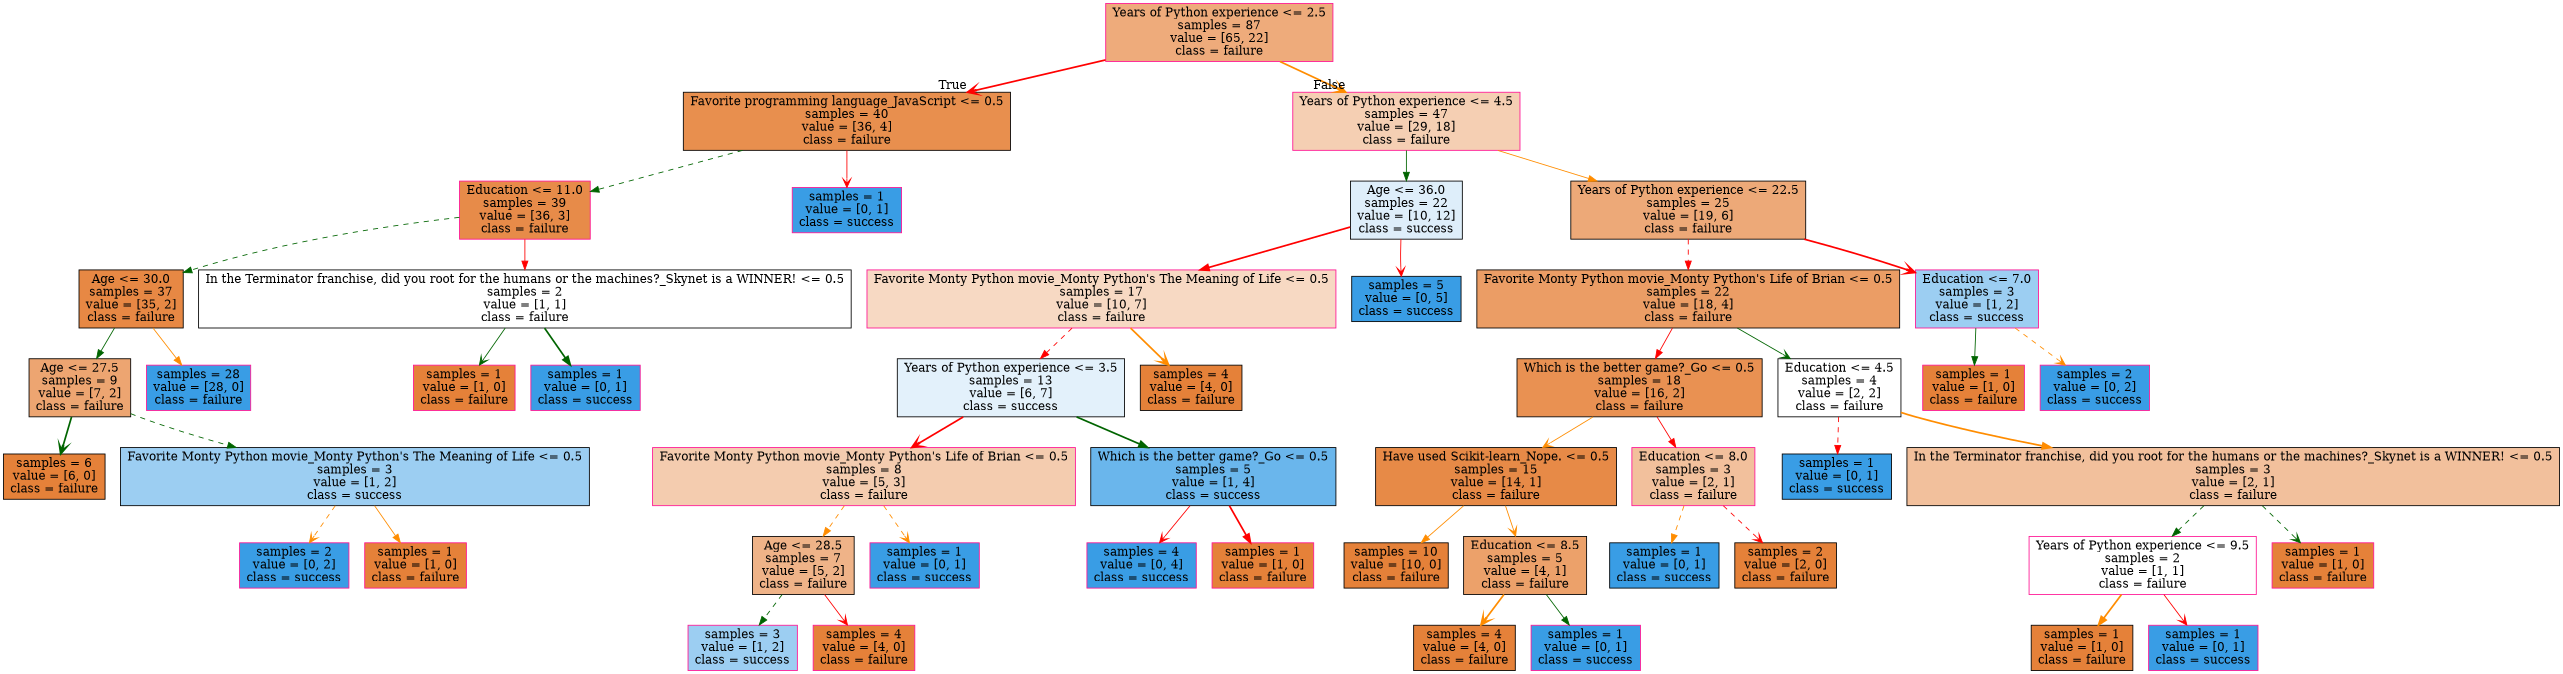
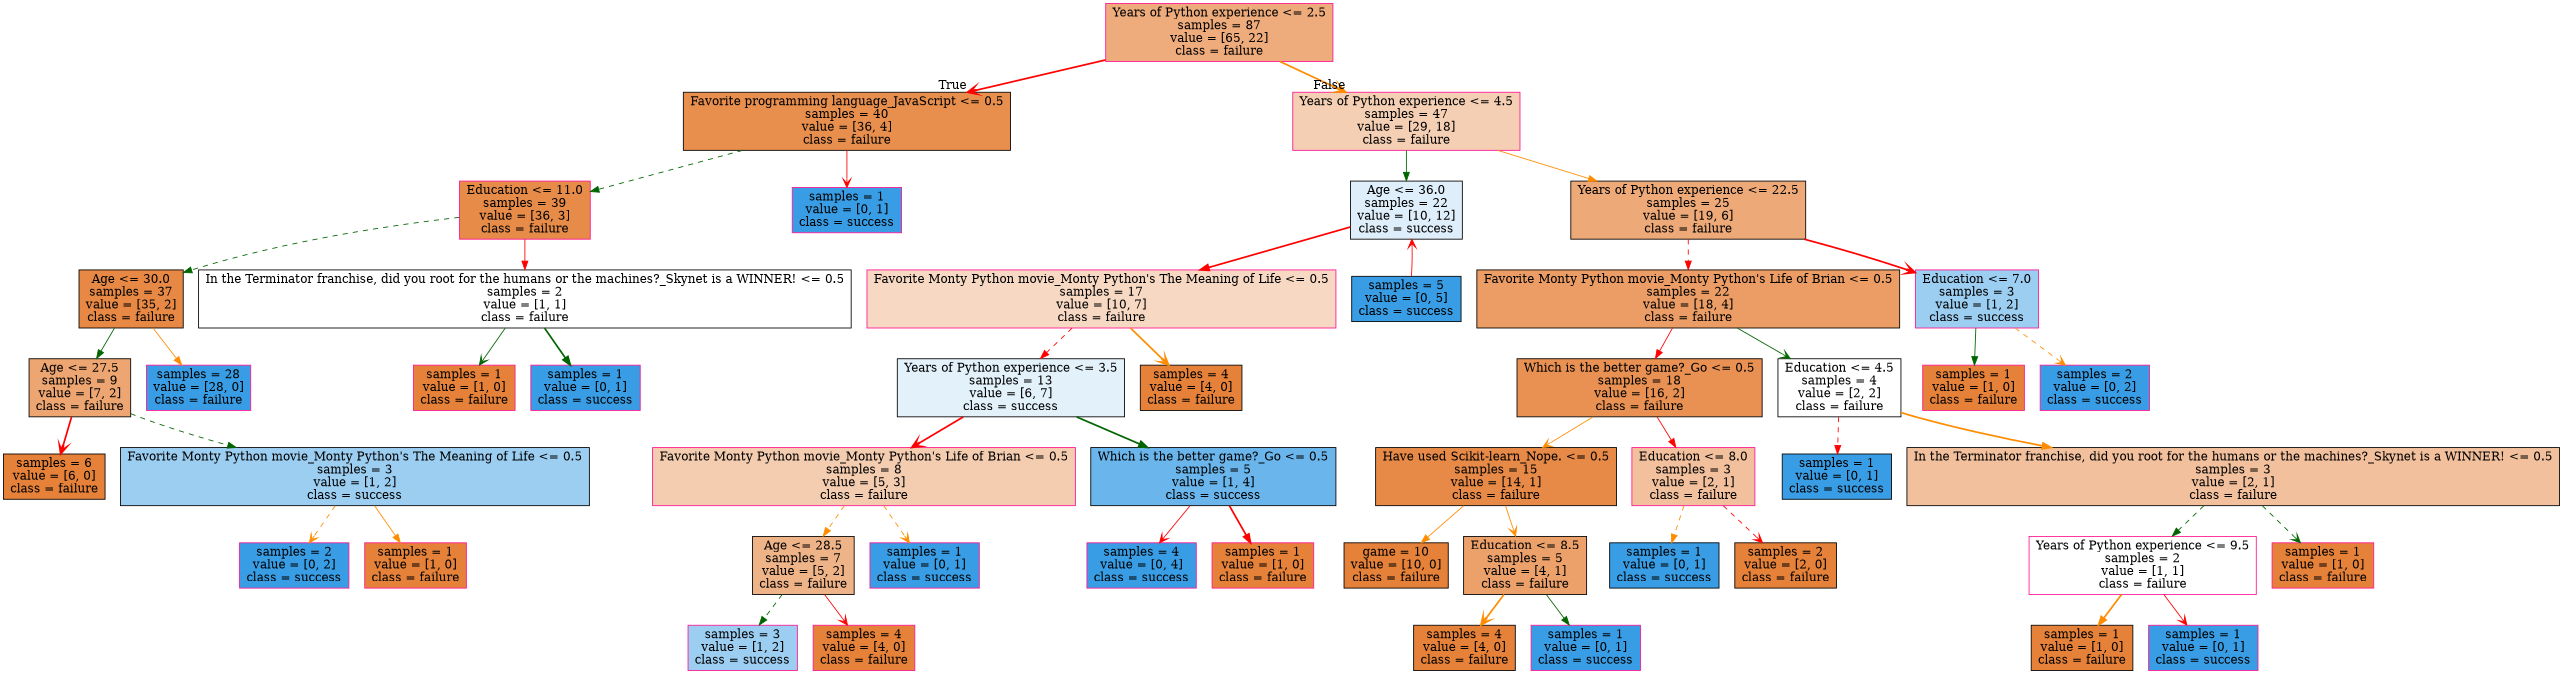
edge "Age <= 36.0 samples = 22 value = [10, 12] class = success" -> "samples = 5 value = [0, 5] class = success": reversed
edge "Age <= 27.5 samples = 9 value = [7, 2] class = failure" -> "samples = 6 value = [6, 0] class = failure": color darkgreen -> red
node "samples = 10 value = [10, 0] class = failure": label "samples = 10 value = [10, 0] class = failure" -> "game = 10 value = [10, 0] class = failure"
